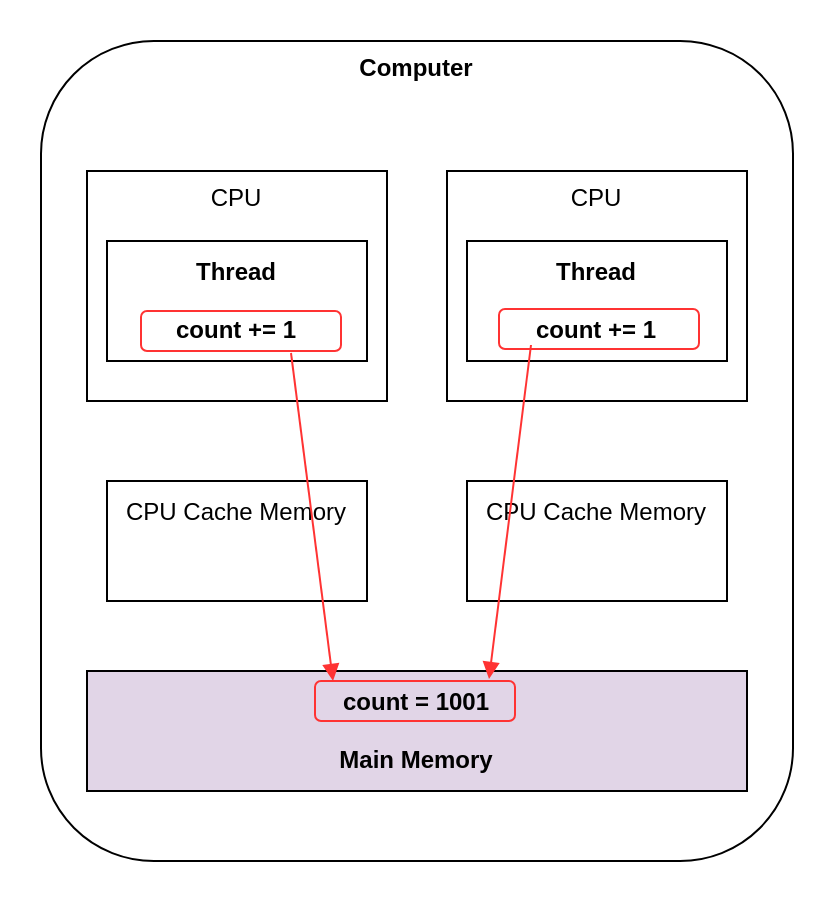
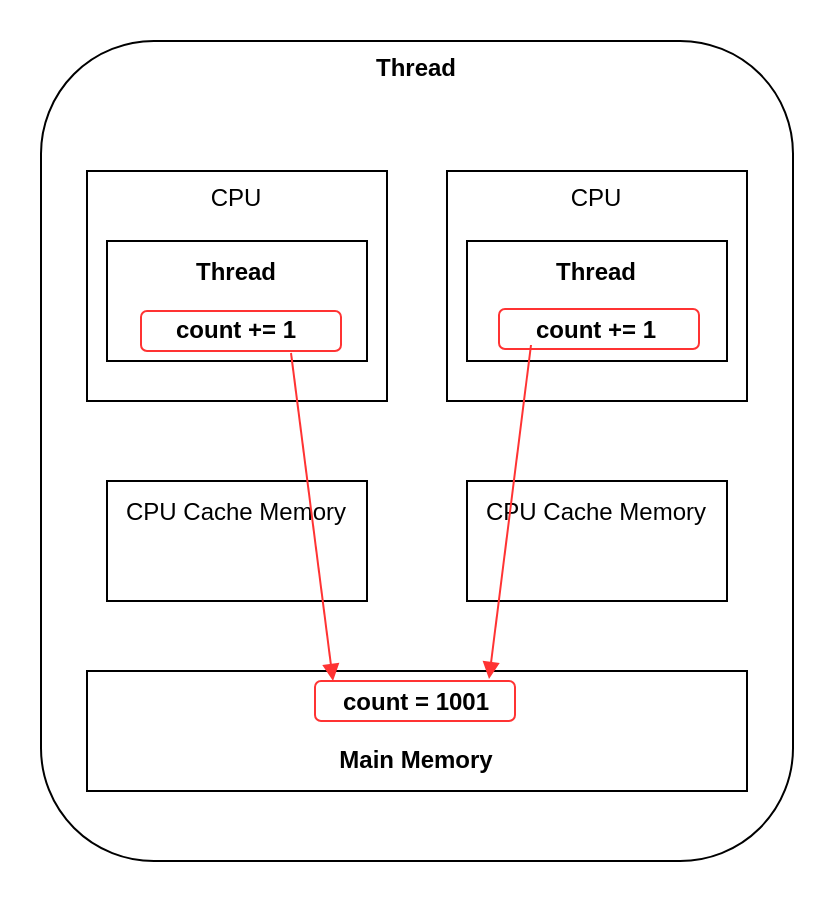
node "Computer": label "Computer" -> "Thread"
node "count = 1001 Main Memory": fillcolor #e1d5e7 -> #ffffff
